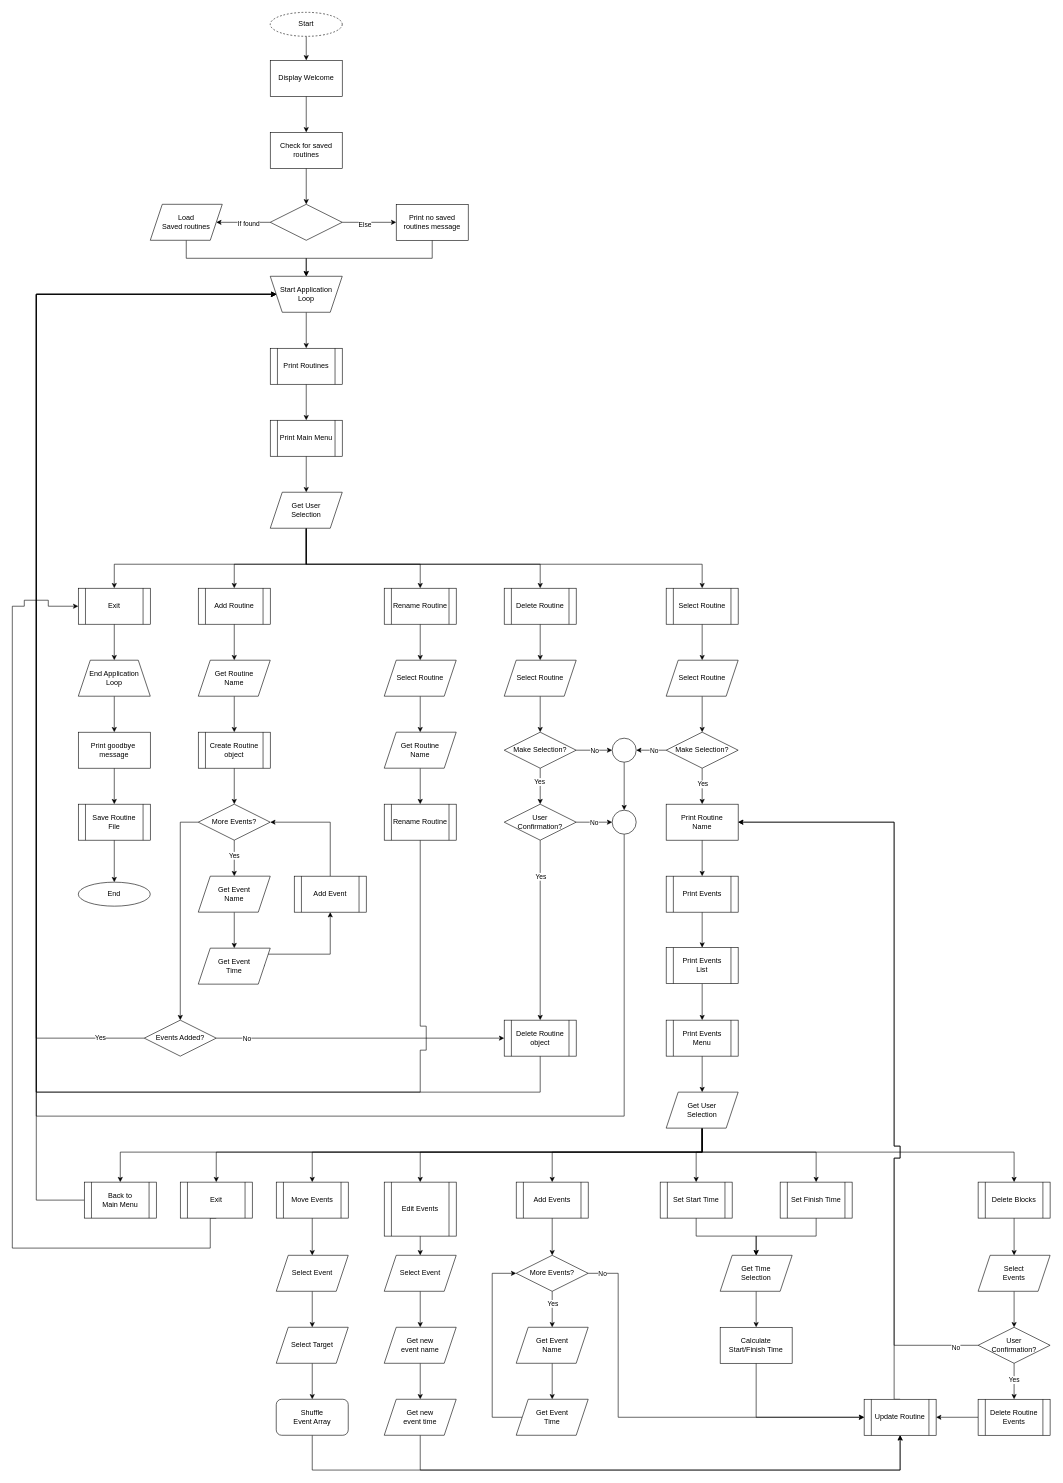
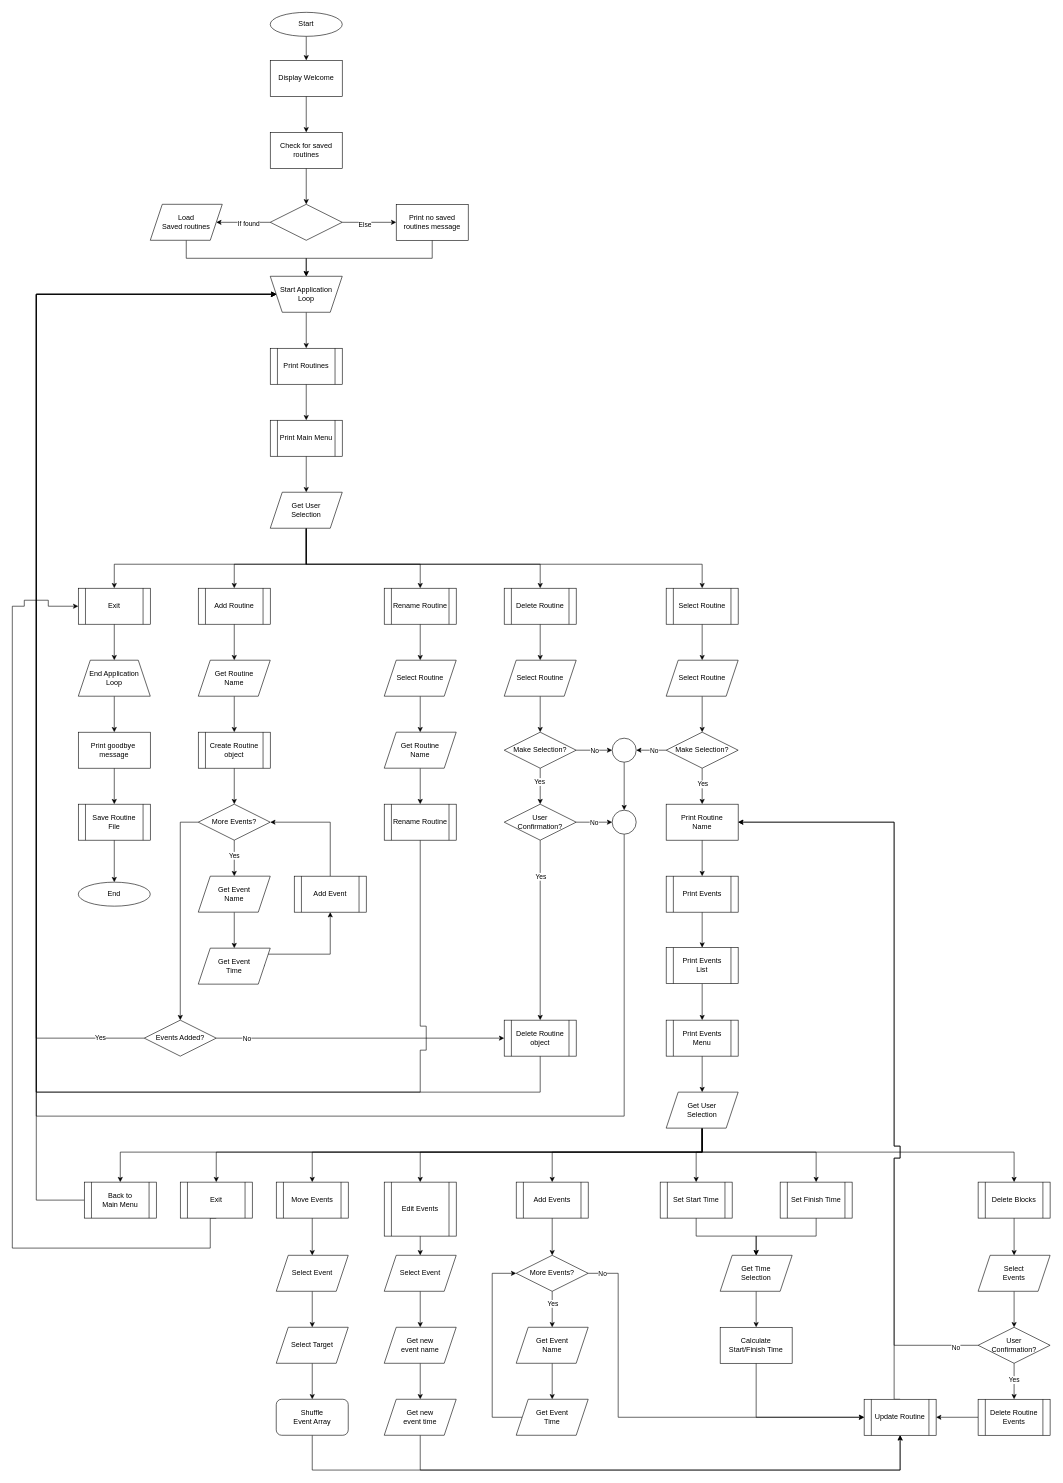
node "Start": style dashed -> solid
